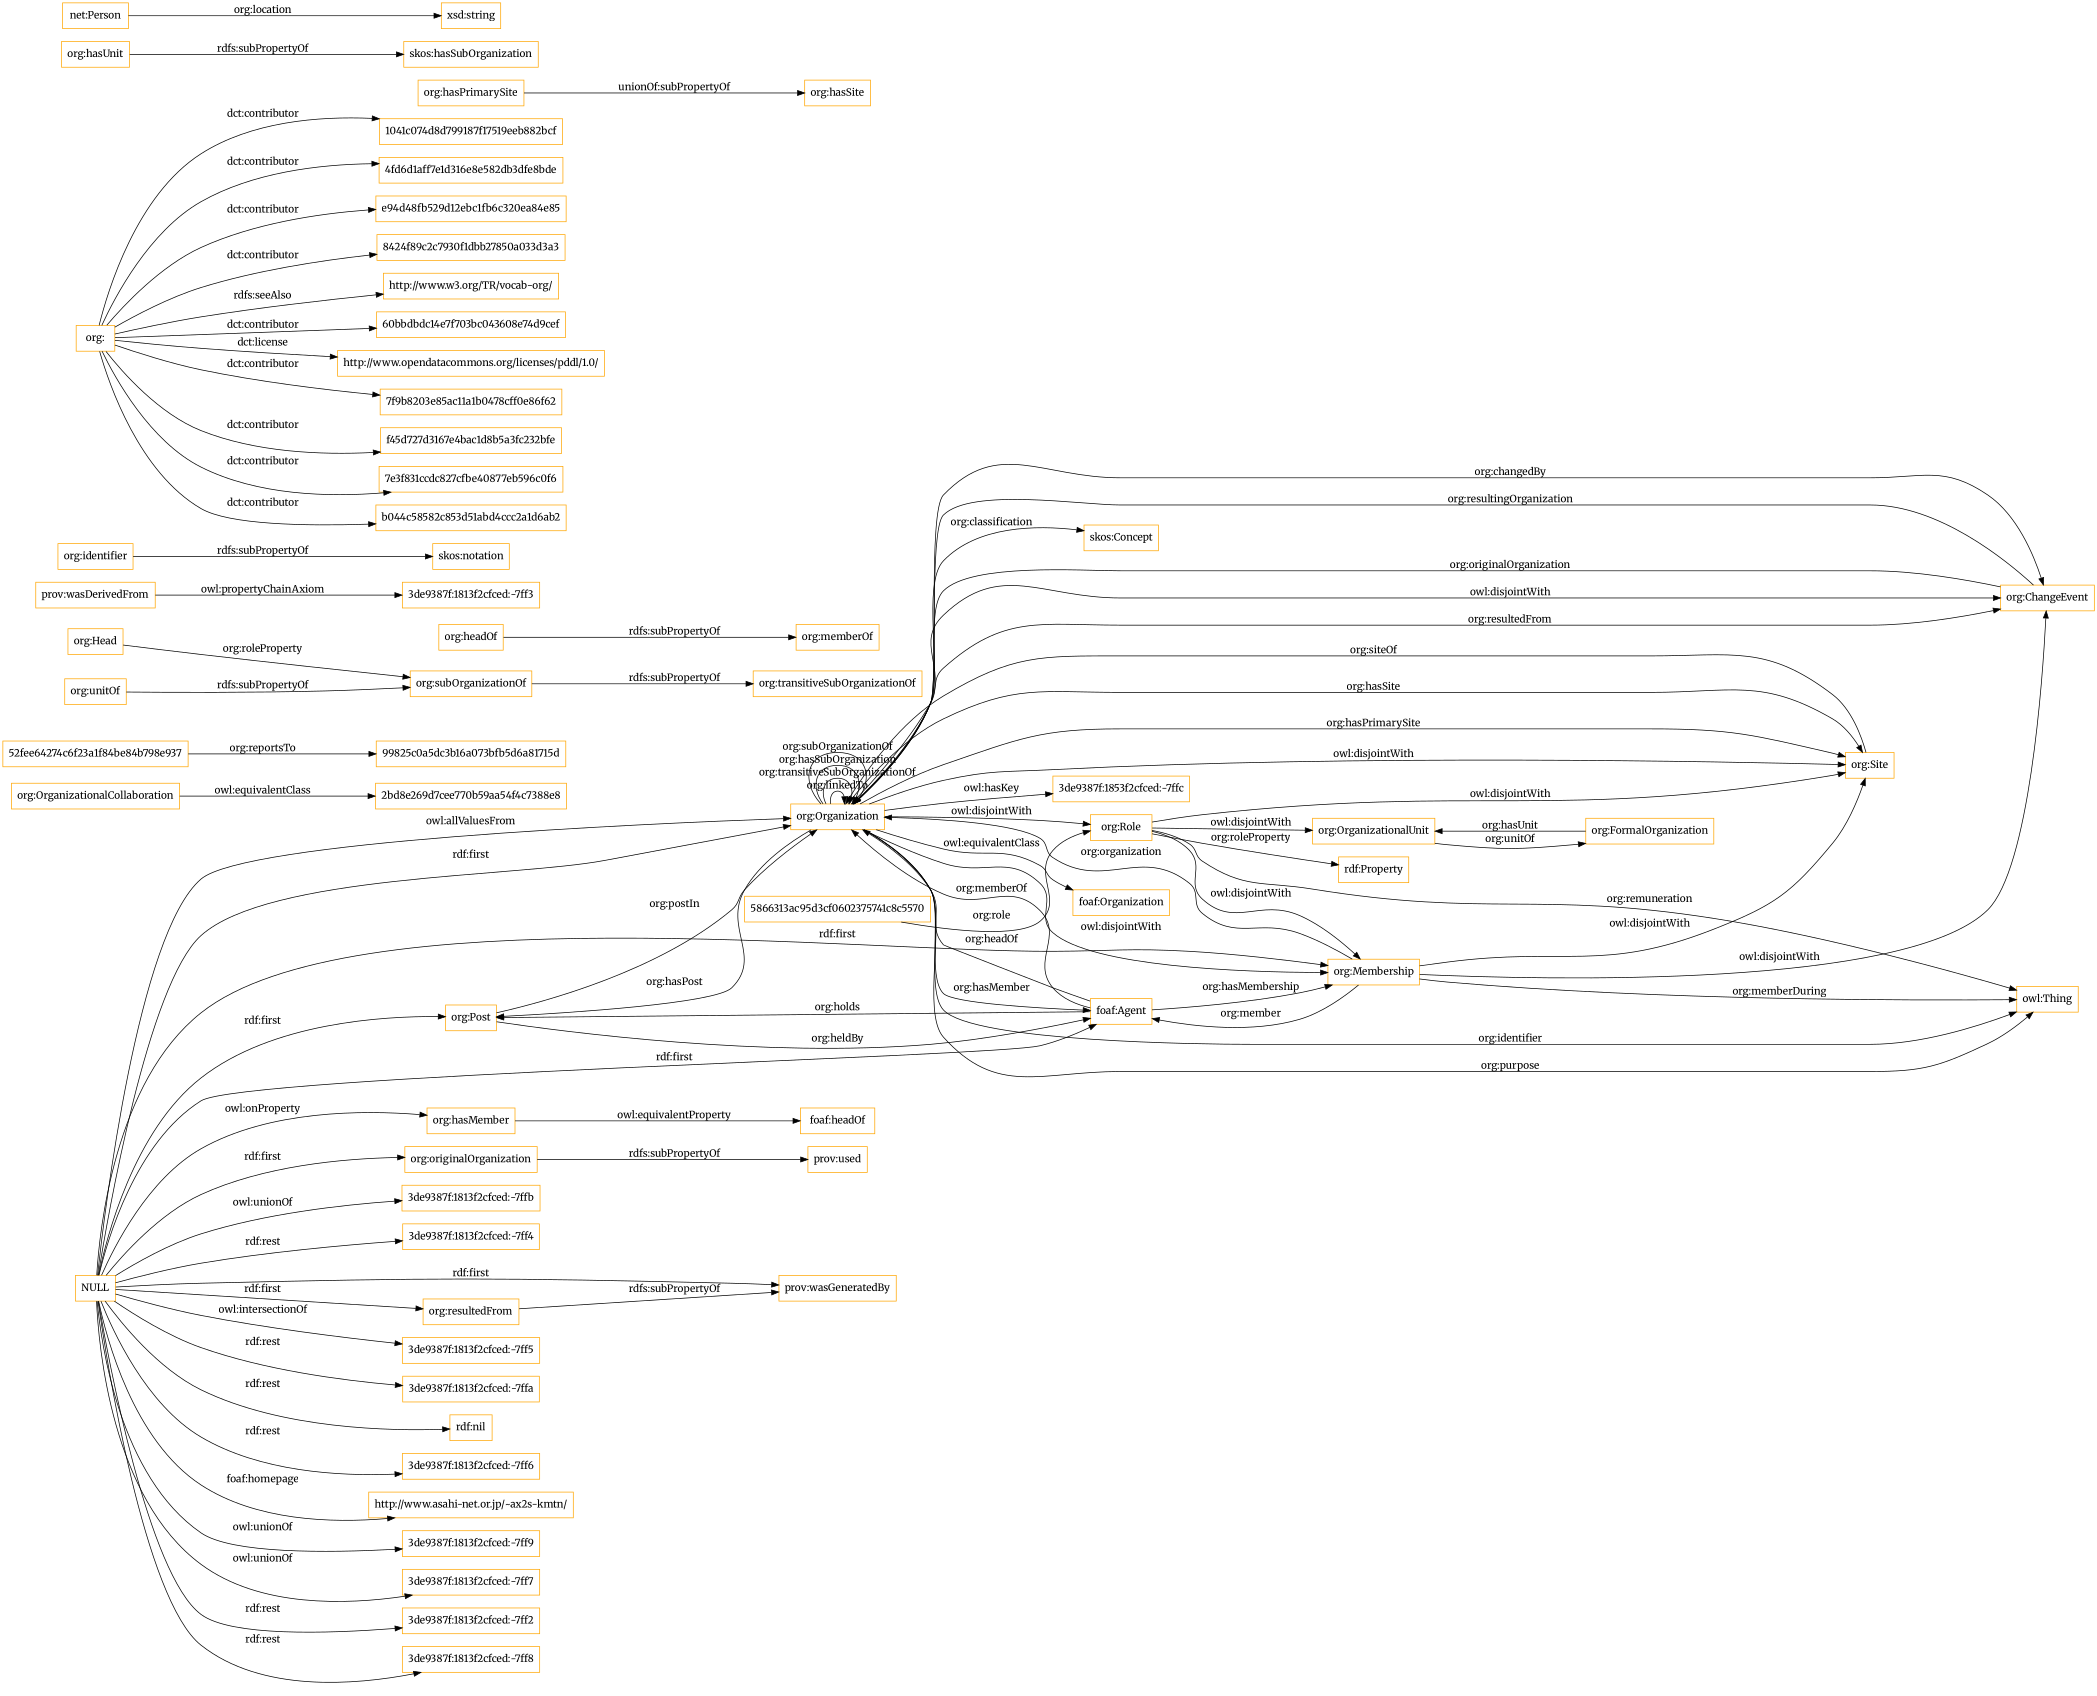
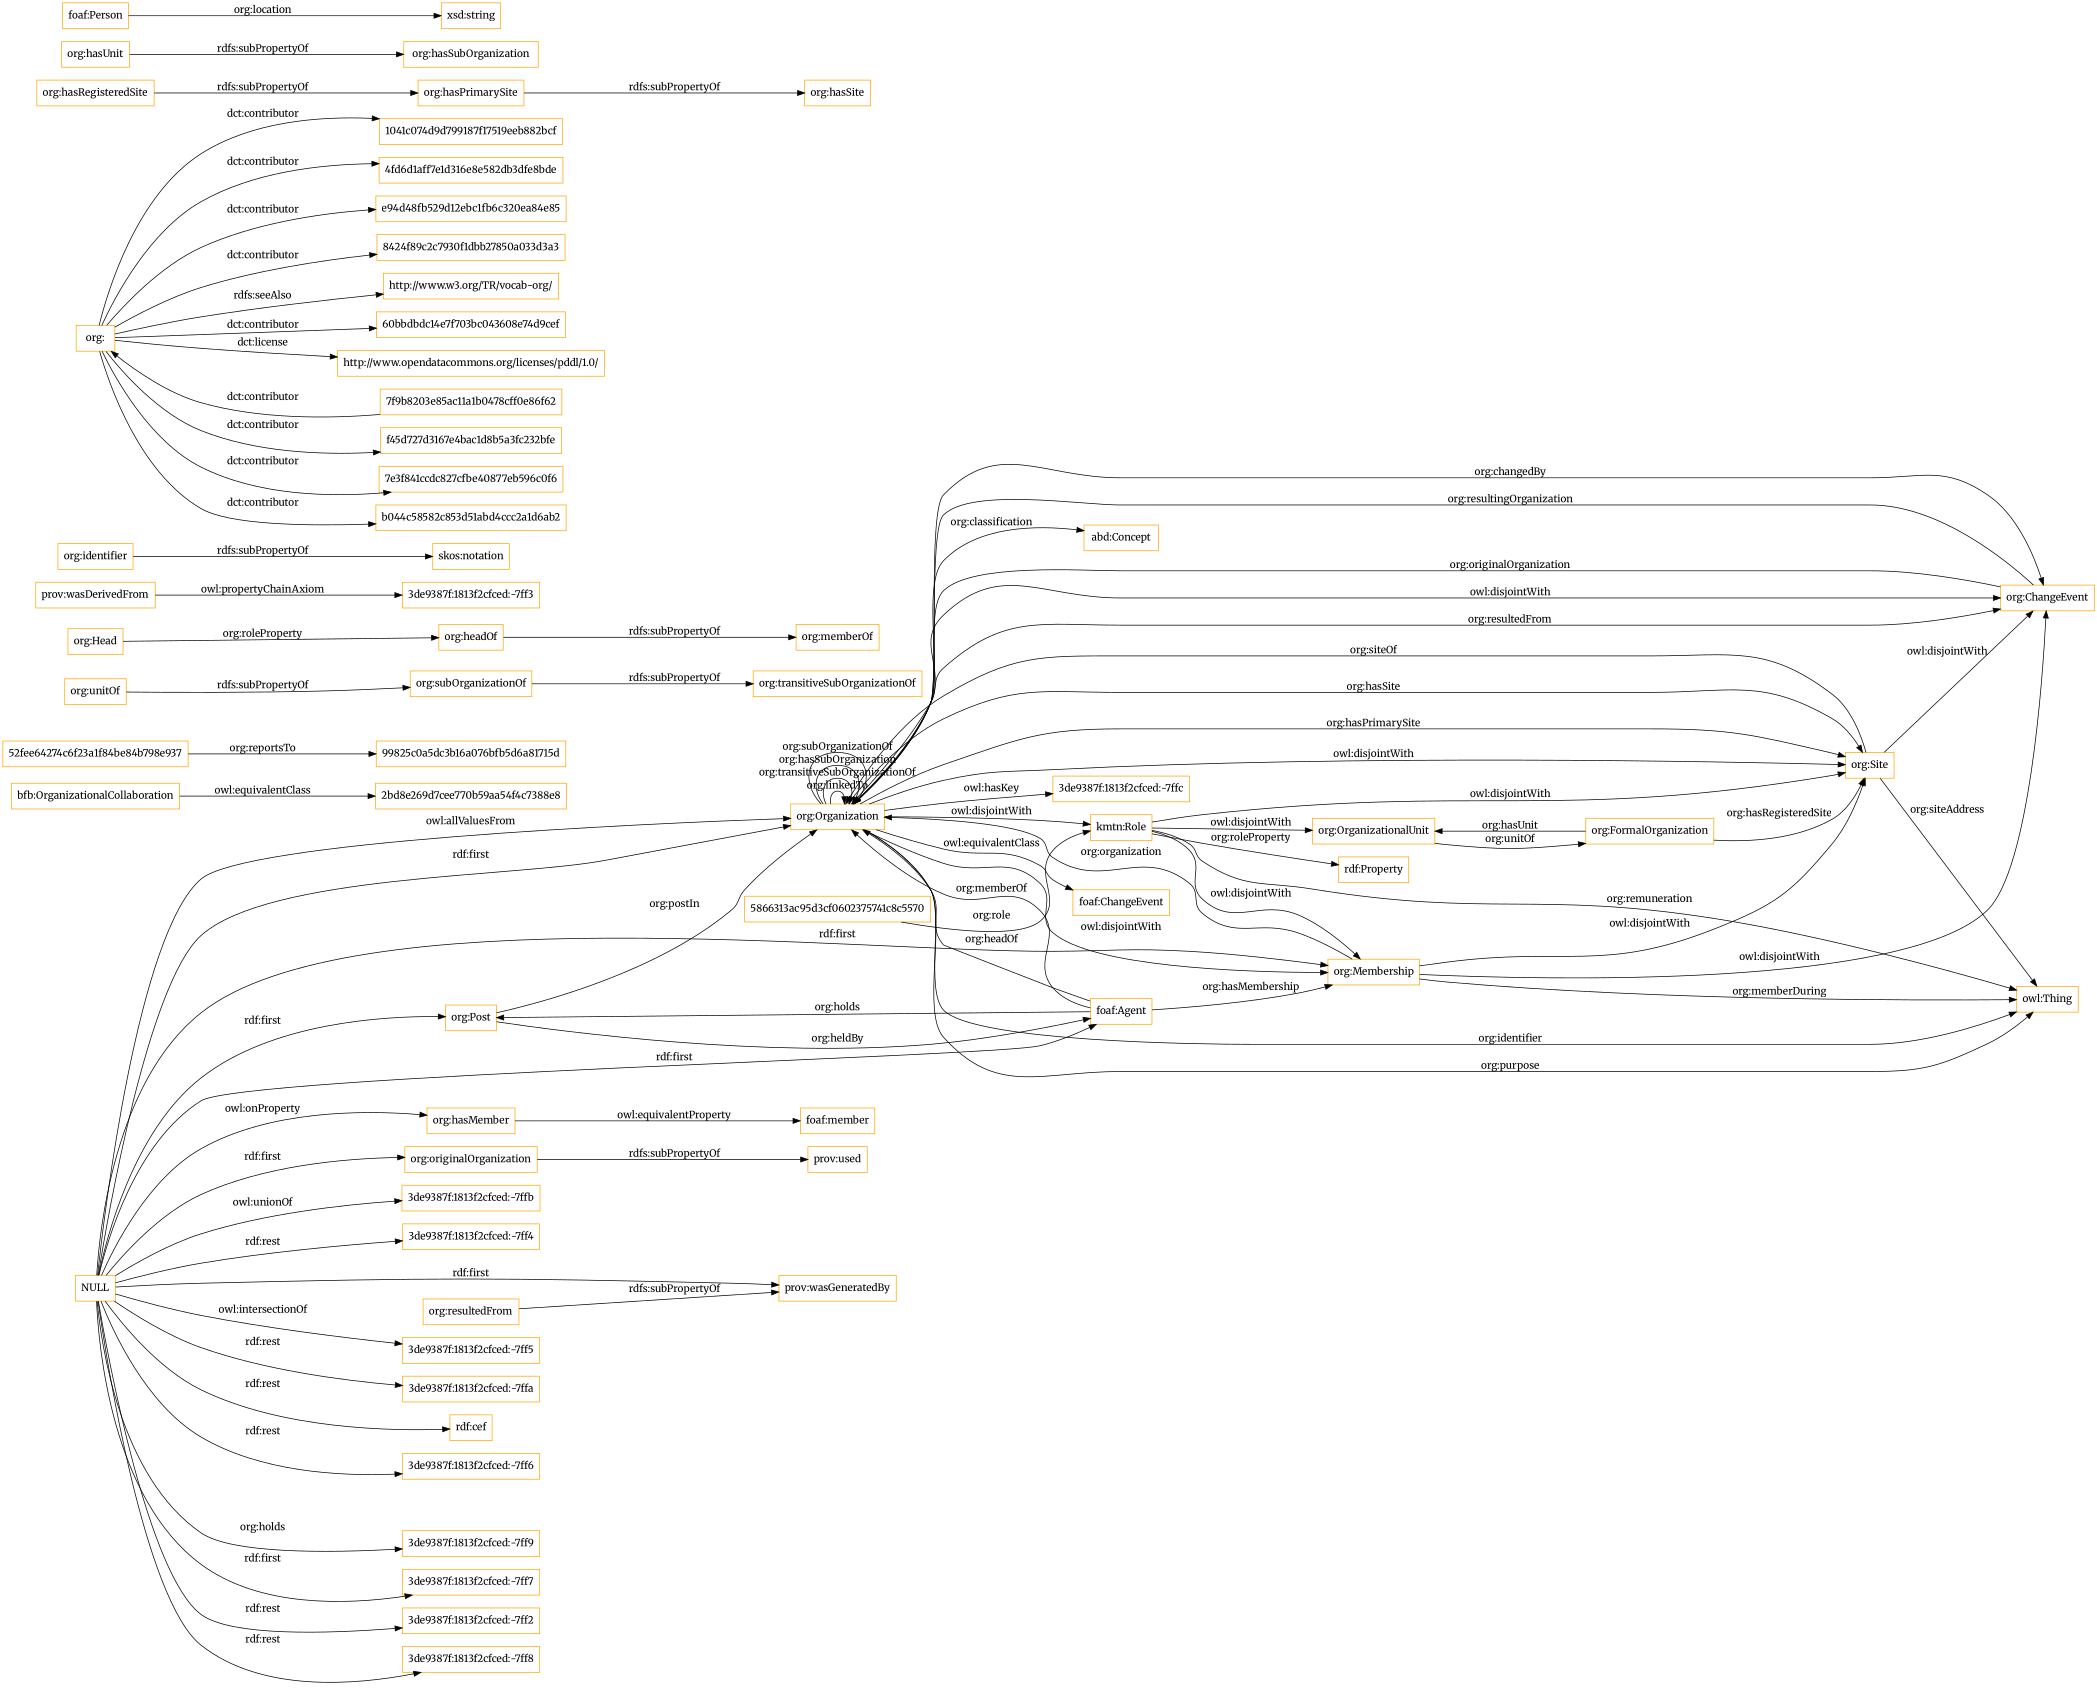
node "net:Person": label "net:Person" -> "foaf:Person"
node "skos:hasSubOrganization": label "skos:hasSubOrganization" -> "org:hasSubOrganization"
edge "org:hasPrimarySite" -> "org:hasSite": label "unionOf:subPropertyOf" -> "rdfs:subPropertyOf"
node "org:hasRegisteredSite": added
node "1041c074d8d799187f17519eeb882bcf": label "1041c074d8d799187f17519eeb882bcf" -> "1041c074d9d799187f17519eeb882bcf"
edge "org:" -> "7f9b8203e85ac11a1b0478cff0e86f62": reversed
node "7e3f831ccdc827cfbe40877eb596c0f6": label "7e3f831ccdc827cfbe40877eb596c0f6" -> "7e3f841ccdc827cfbe40877eb596c0f6"
node "skos:Concept": label "skos:Concept" -> "abd:Concept"
edge "org:Head" -> "org:subOrganizationOf": now "org:Head" -> "org:headOf"
edge "org:Site" -> "org:ChangeEvent": added, label "owl:disjointWith"
node "99825c0a5dc3b16a073bfb5d6a81715d": label "99825c0a5dc3b16a073bfb5d6a81715d" -> "99825c0a5dc3b16a076bfb5d6a81715d"
node "3de9387f:1853f2cfced:-7ffc": label "3de9387f:1853f2cfced:-7ffc" -> "3de9387f:1813f2cfced:-7ffc"
node "org:OrganizationalCollaboration": label "org:OrganizationalCollaboration" -> "bfb:OrganizationalCollaboration"
node "org:Role": label "org:Role" -> "kmtn:Role"
edge "org:FormalOrganization" -> "org:Site": added, label "org:hasRegisteredSite"
edge "org:Site" -> "owl:Thing": added, label "org:siteAddress"
node "foaf:Organization": label "foaf:Organization" -> "foaf:ChangeEvent"
edge "org:Organization" -> "foaf:Agent": removed, label "org:hasMember"
edge "org:Organization" -> "org:Post": removed, label "org:hasPost"
edge "org:Membership" -> "foaf:Agent": removed, label "org:member"
node "foaf:headOf": label "foaf:headOf" -> "foaf:member"
edge "NULL" -> "org:resultedFrom": removed, label "rdf:first"
node "rdf:nil": label "rdf:nil" -> "rdf:cef"
node "http://www.asahi-net.or.jp/~ax2s-kmtn/": removed
edge "NULL" -> "3de9387f:1813f2cfced:-7ff9": label "owl:unionOf" -> "org:holds"
edge "NULL" -> "3de9387f:1813f2cfced:-7ff7": label "owl:unionOf" -> "rdf:first"
